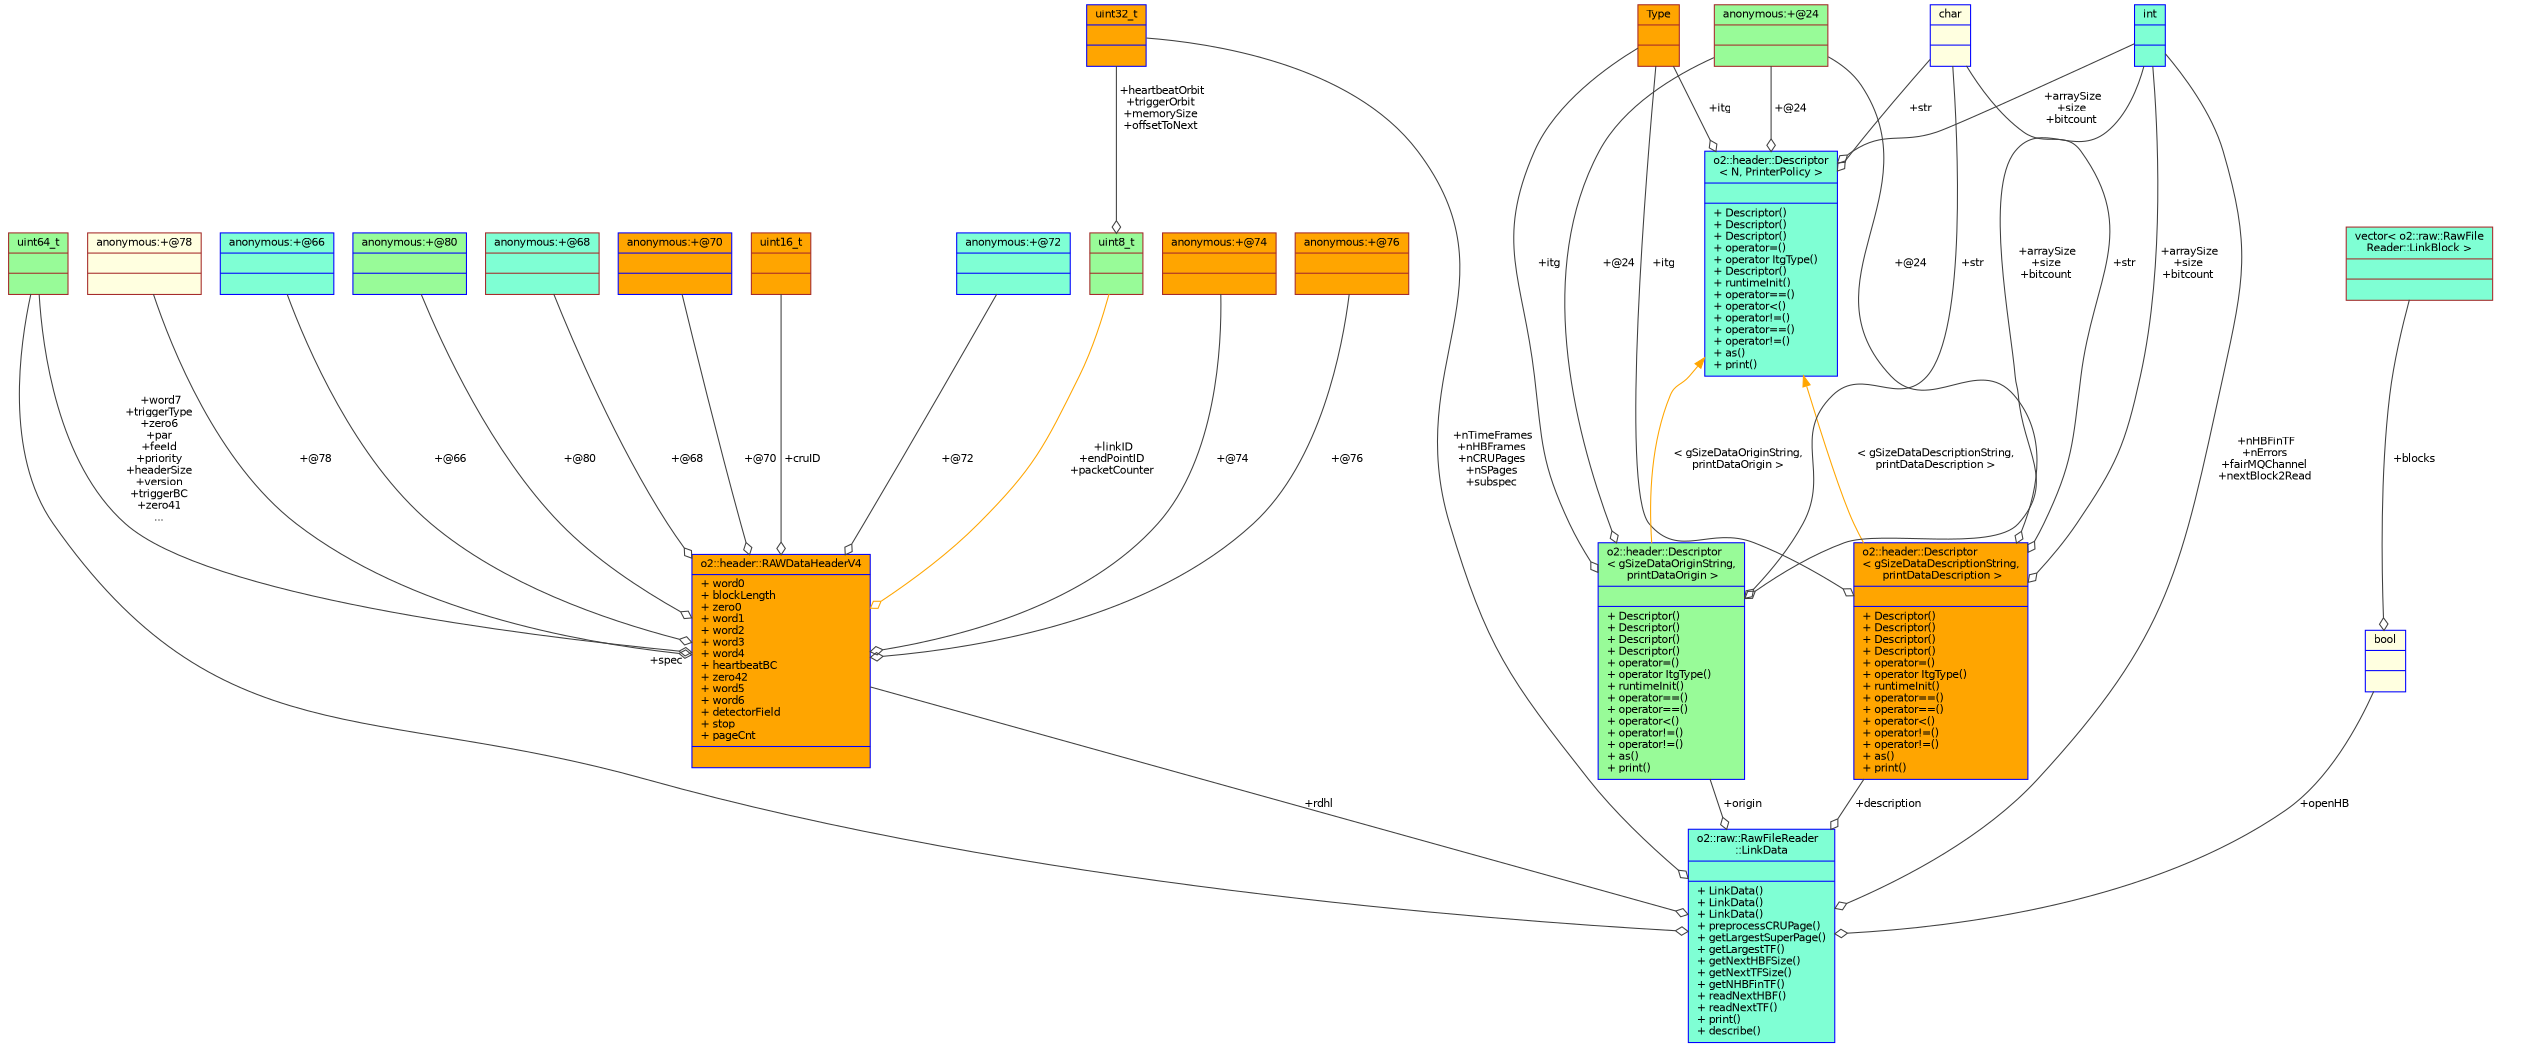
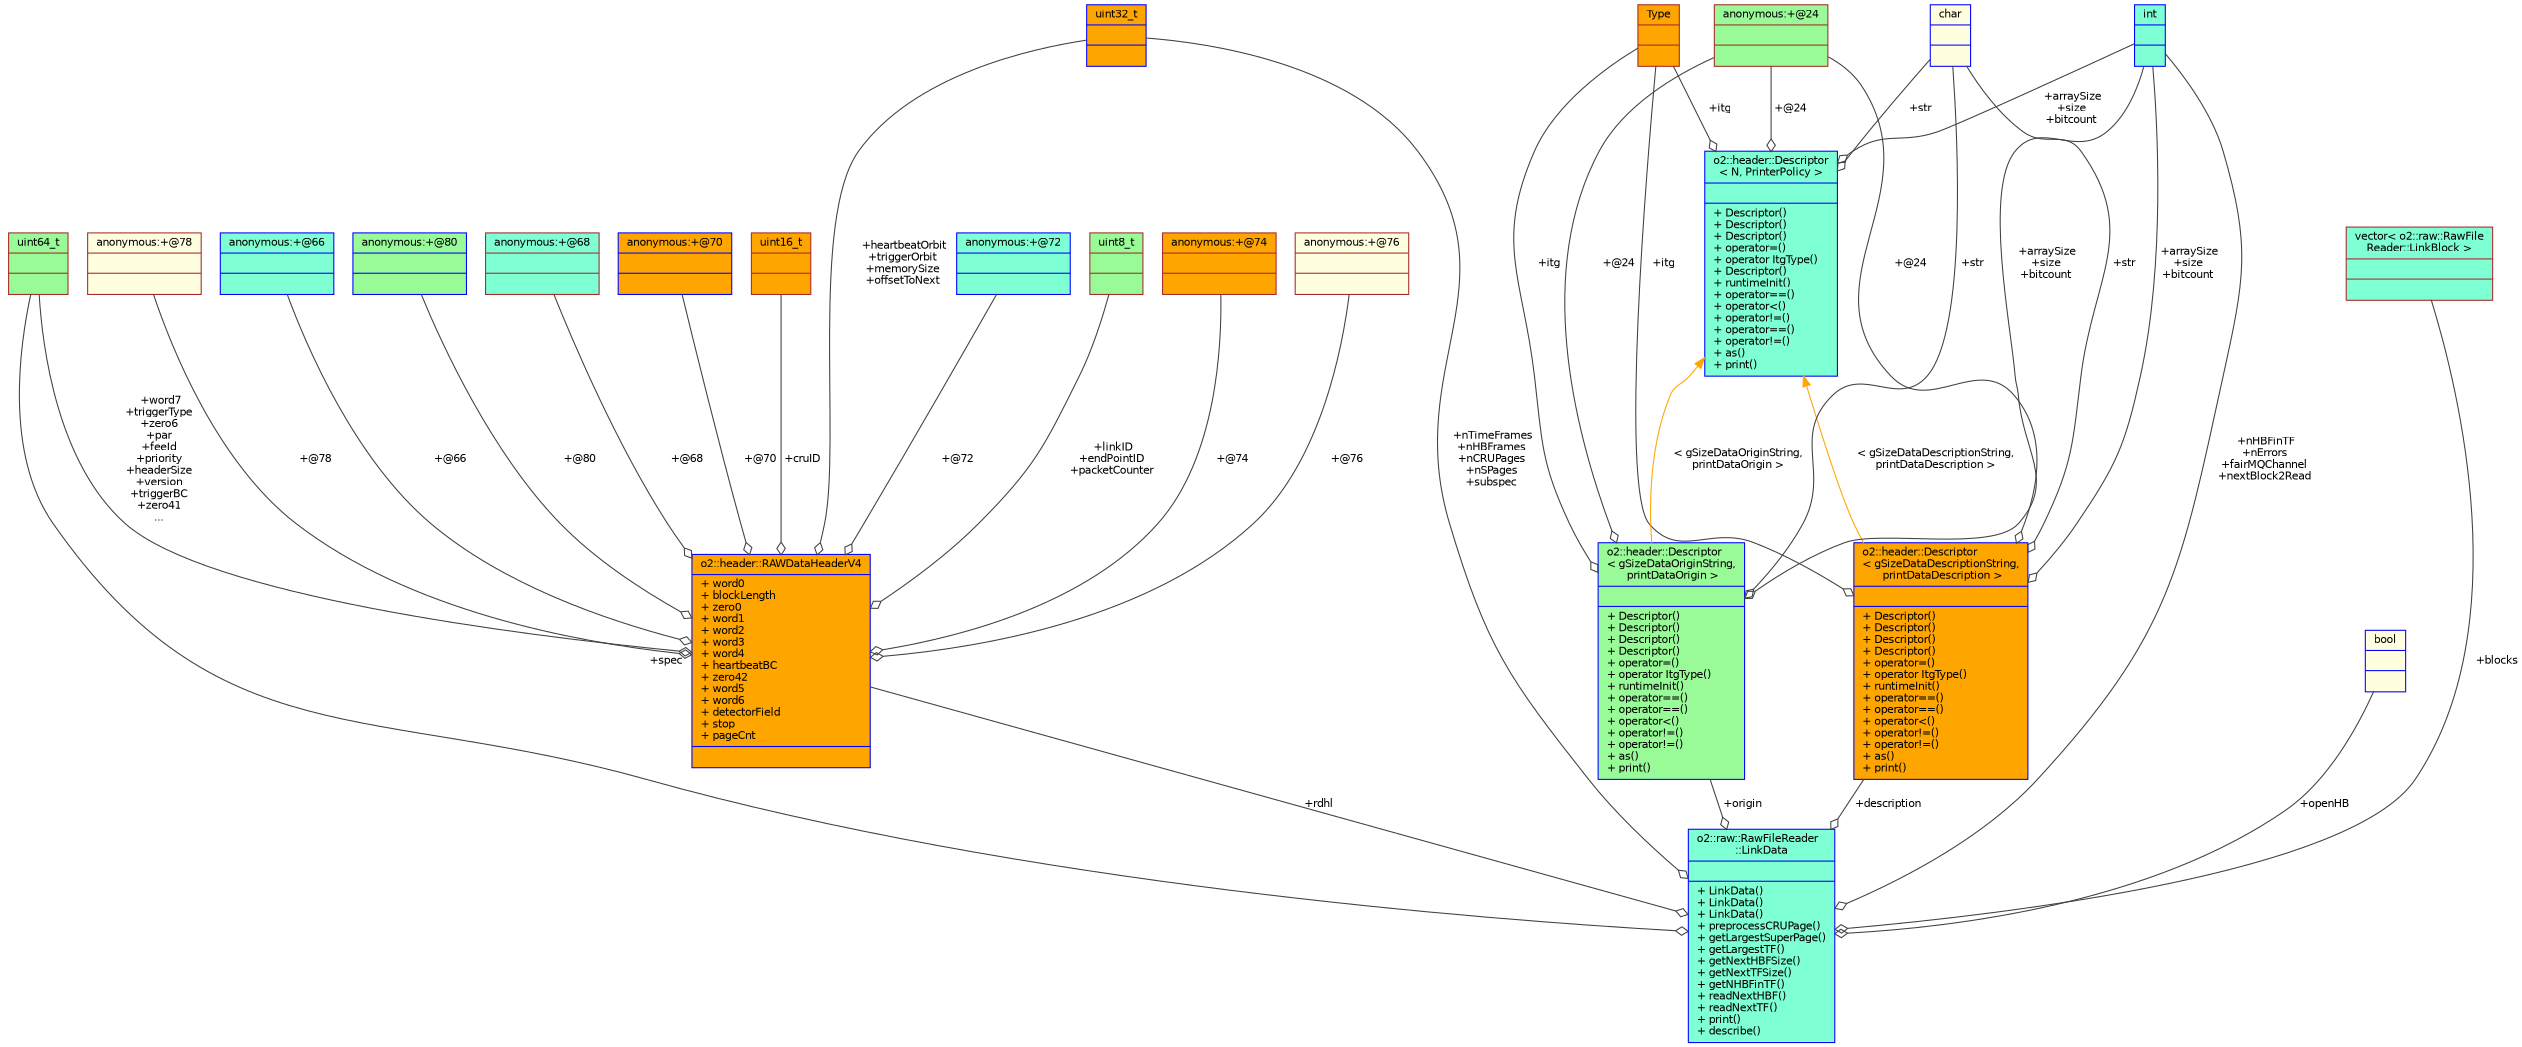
edge "uint32_t" -> "uint8_t": now "uint32_t" -> "o2::header::RAWDataHeaderV4"
node "anonymous:+@76": fillcolor orange -> lightyellow
edge "vector< o2::raw::RawFile" -> "bool": now "vector< o2::raw::RawFile" -> "o2::raw::RawFileReader"
edge "uint8_t" -> "o2::header::RAWDataHeaderV4": color orange -> grey25
